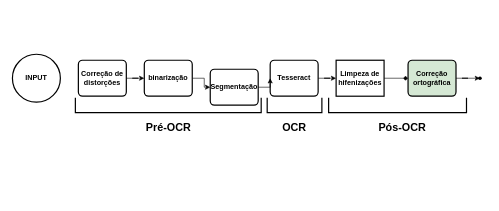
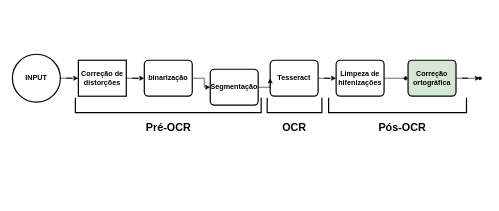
edge "INPUT" -> "Correção de distorções": added
node "Correção de distorções": shape rounded rectangle -> rectangle
node "Limpeza de hifenizações": shape rectangle -> rounded rectangle
